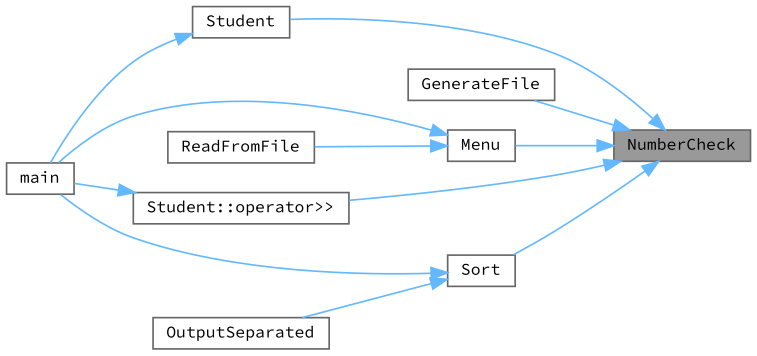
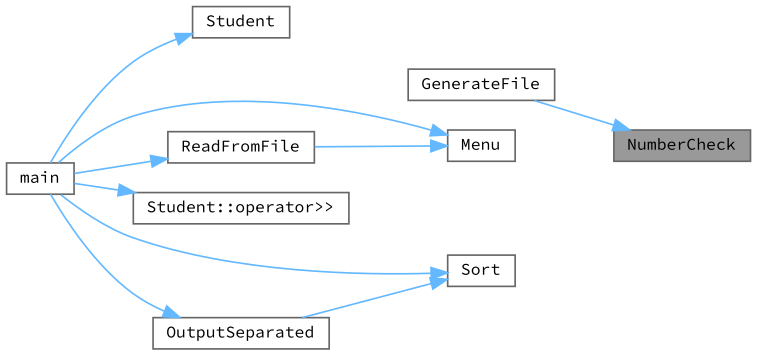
edge "Student" -> "NumberCheck": removed
edge "Menu" -> "NumberCheck": removed
edge "main" -> "ReadFromFile": added
edge "Student::operator>>" -> "NumberCheck": removed
edge "Sort" -> "NumberCheck": removed
edge "main" -> "OutputSeparated": added
